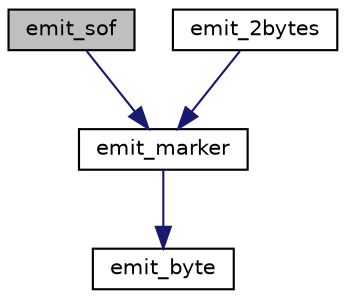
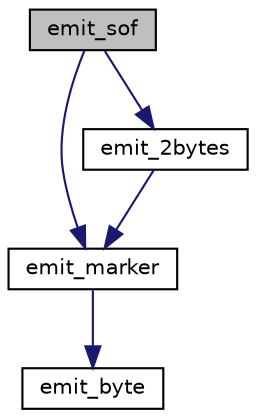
edge "emit_sof" -> "emit_2bytes": added
